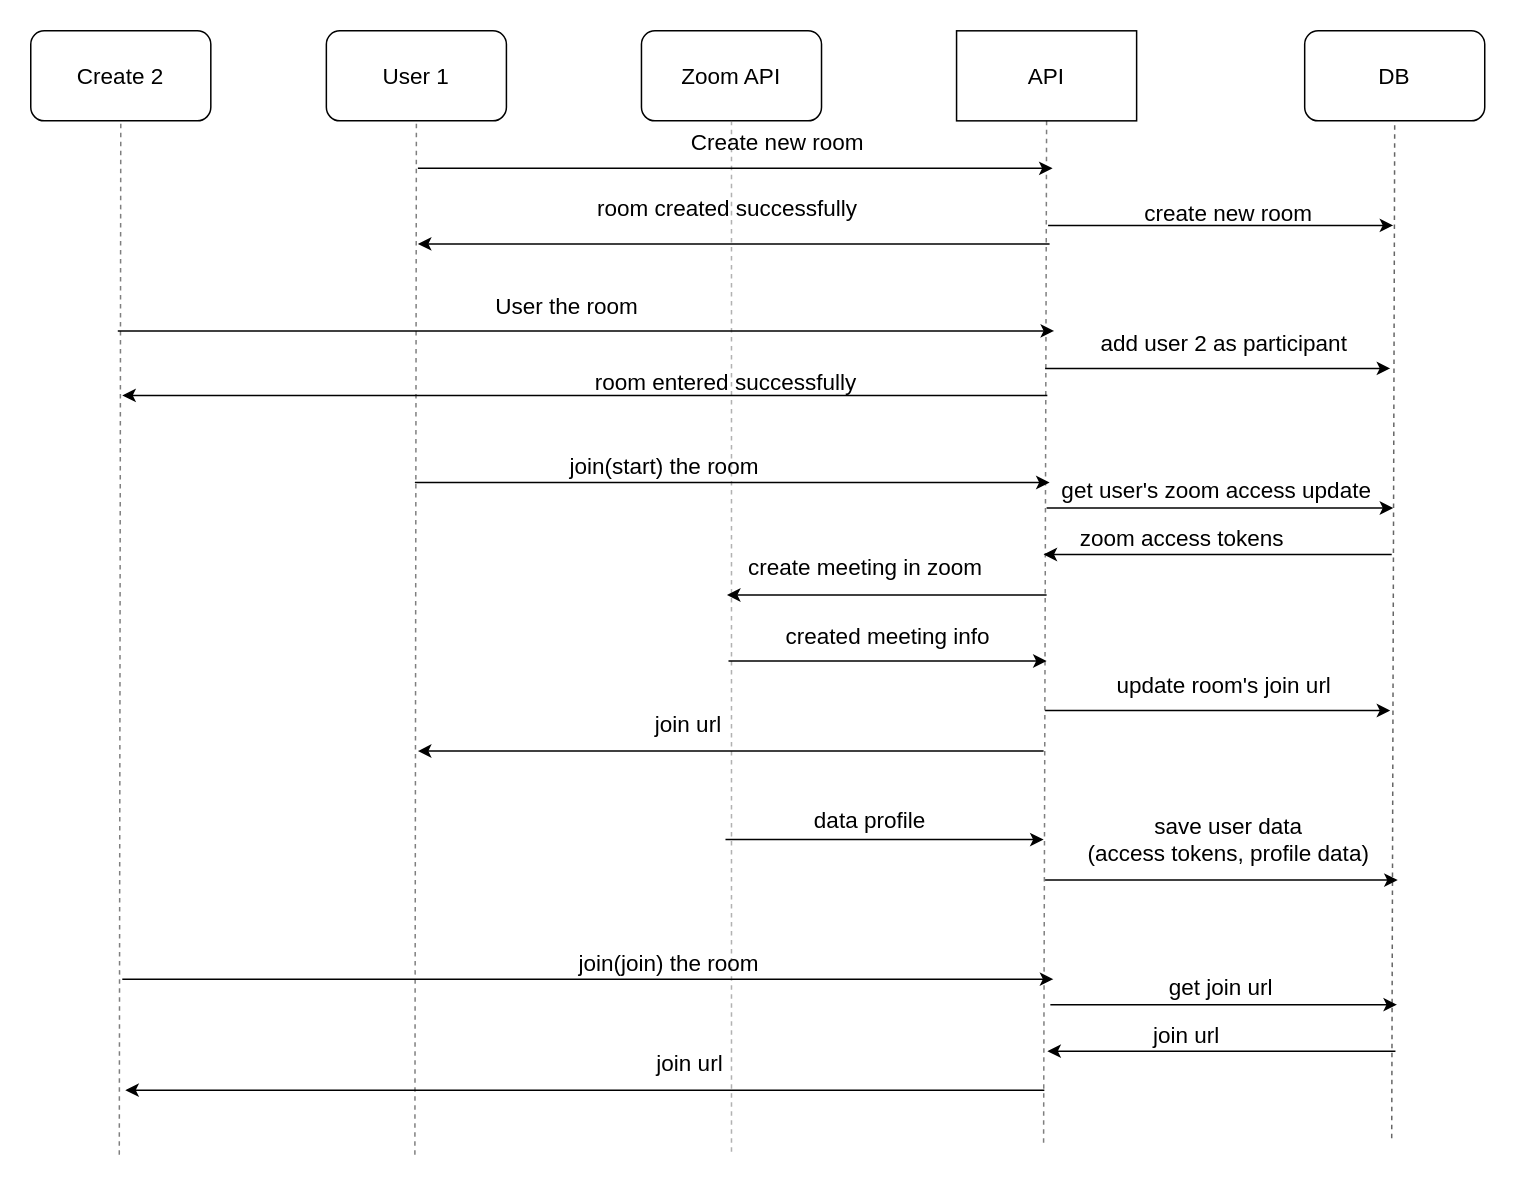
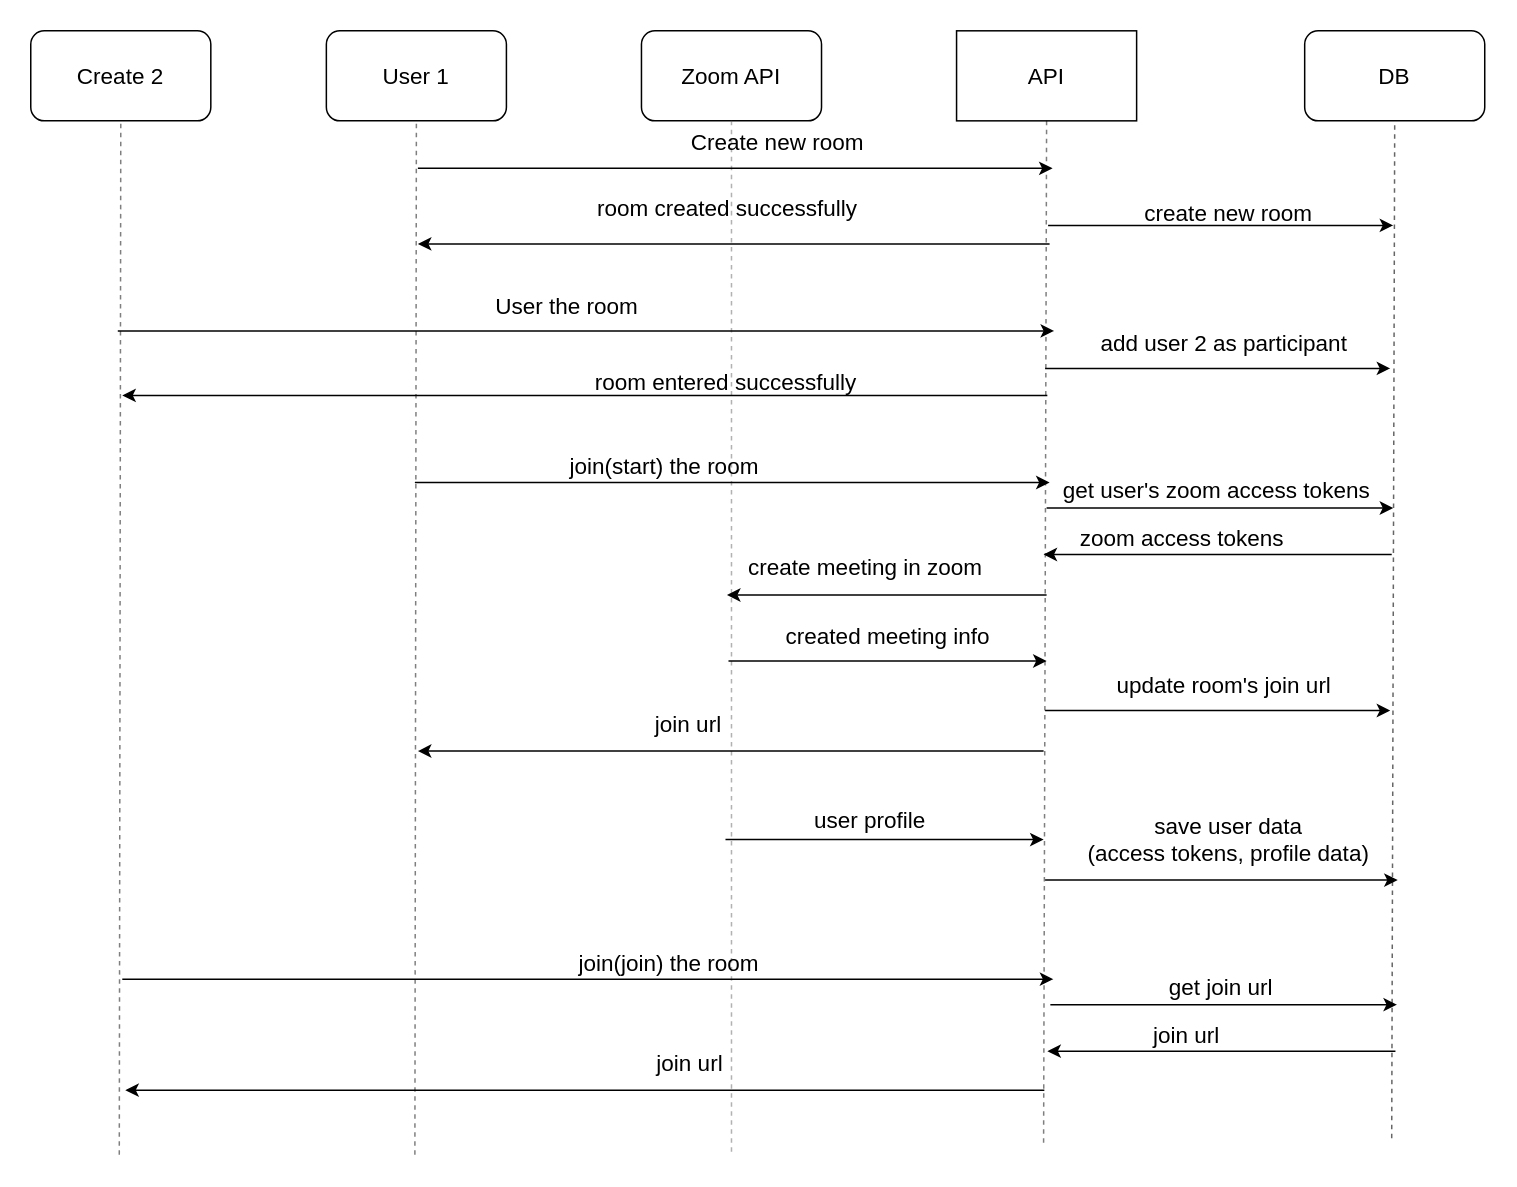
node "get user's zoom access update": label "get user's zoom access update" -> "get user's zoom access tokens"
node "data profile": label "data profile" -> "user profile"
